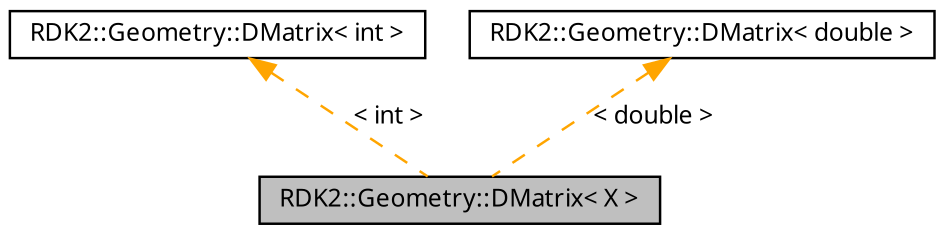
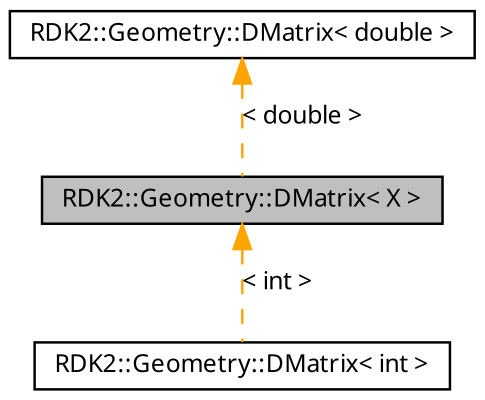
edge "RDK2::Geometry::DMatrix< X >" -> "RDK2::Geometry::DMatrix< int >": reversed
